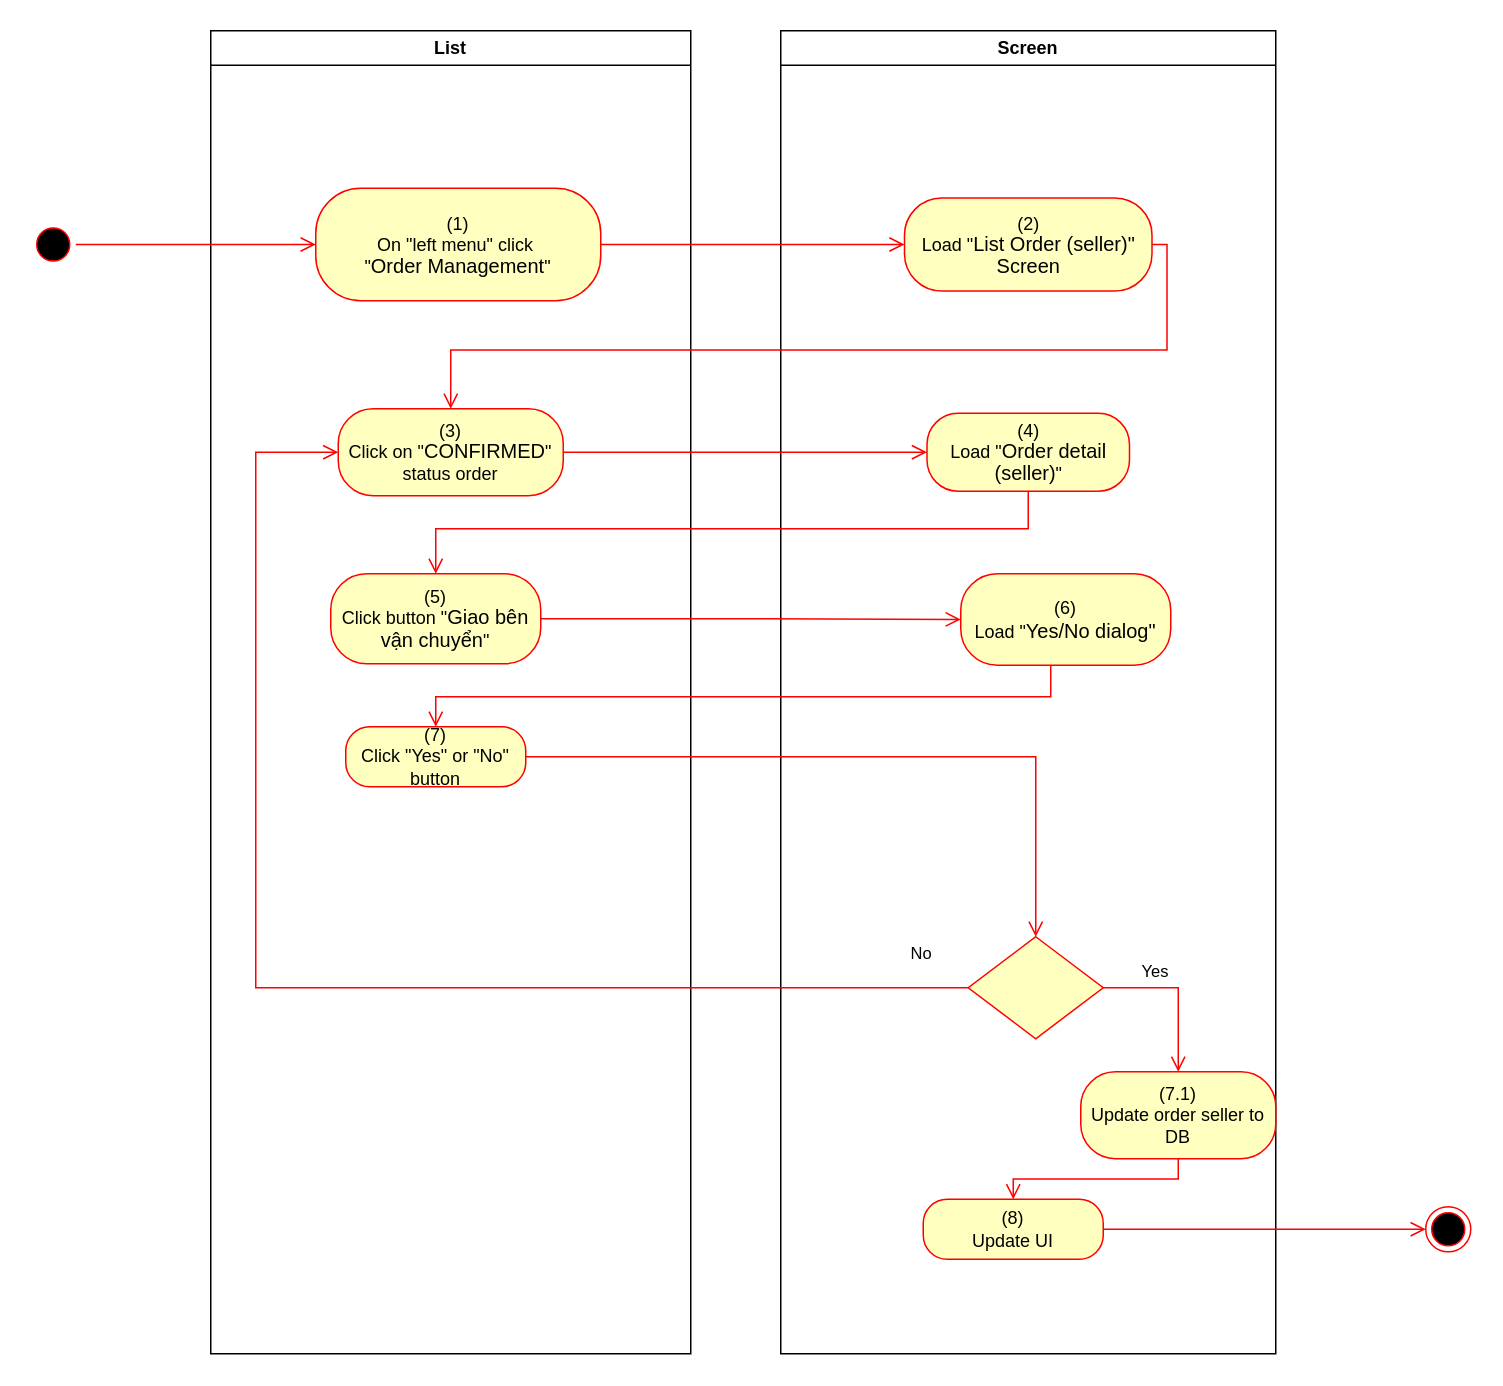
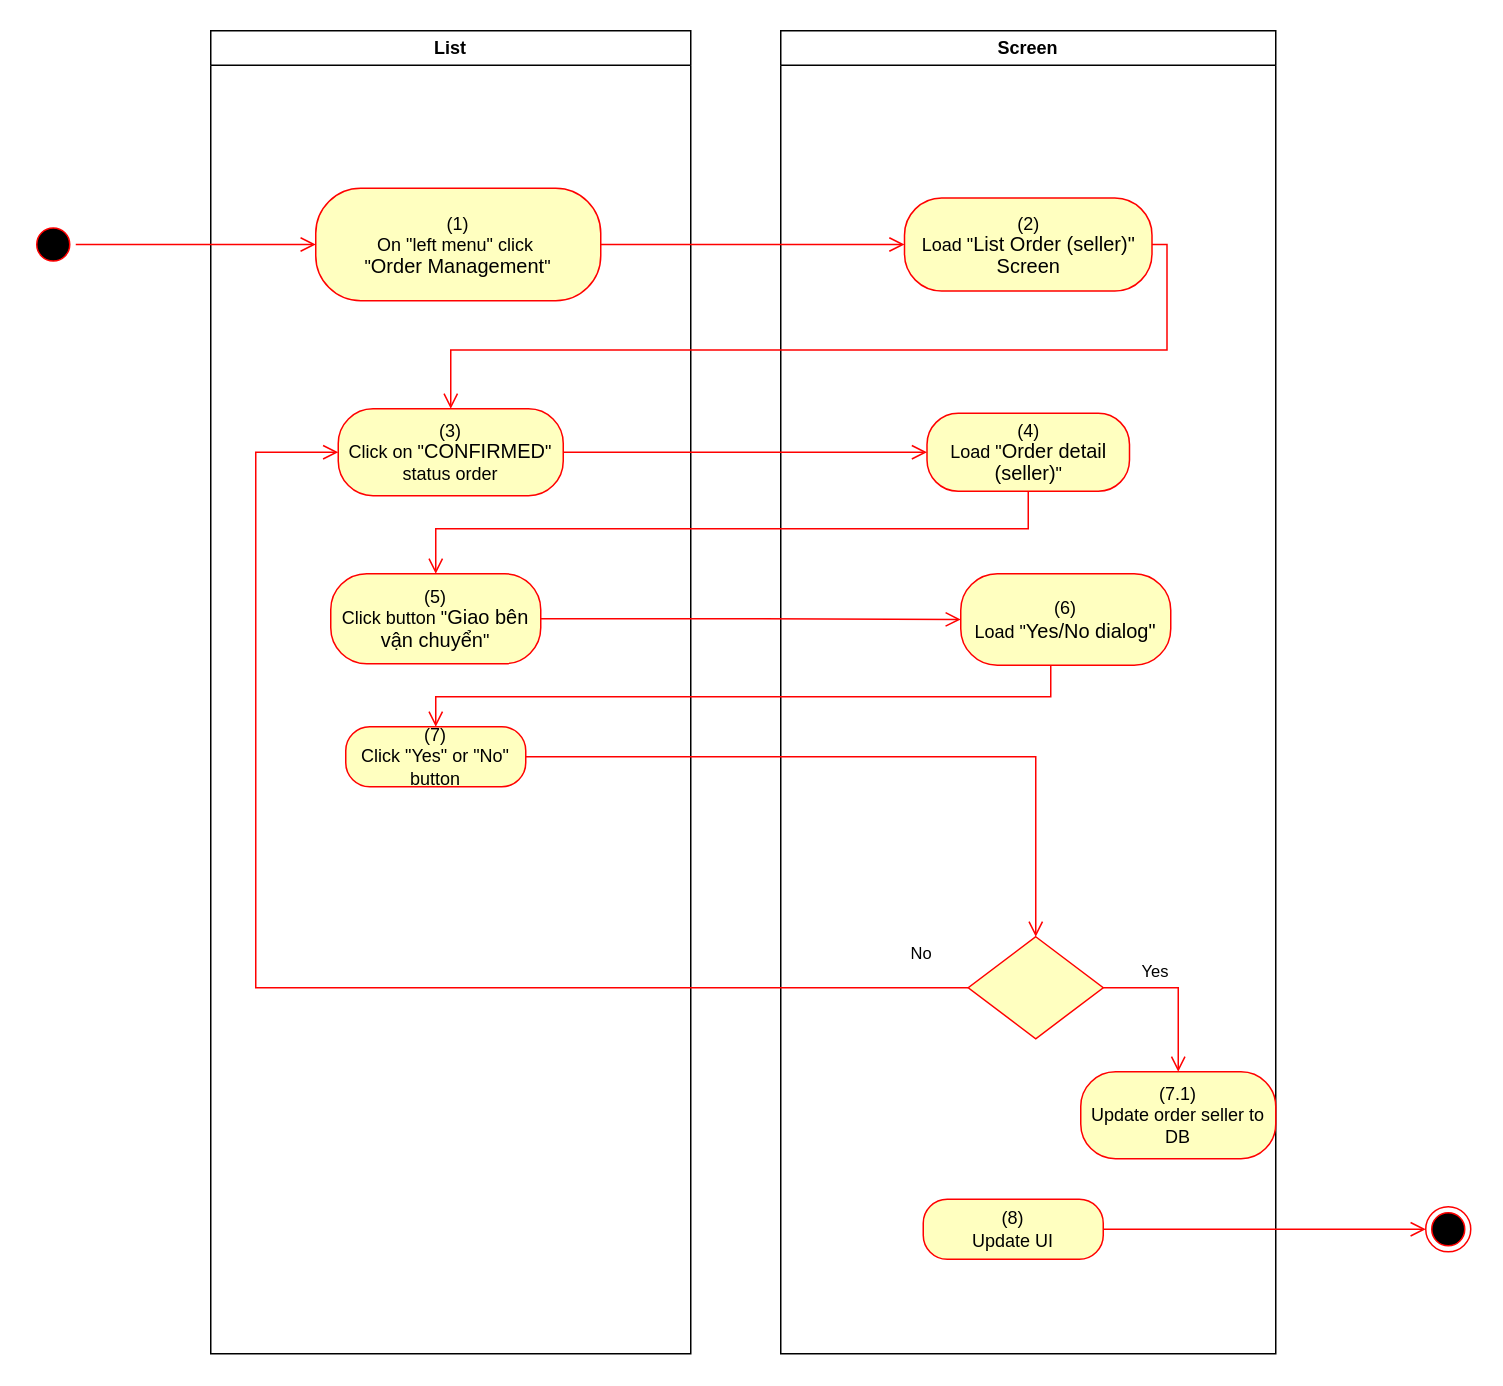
edge "(7.1) Update order seller to DB" -> "(8) Update UI": removed
